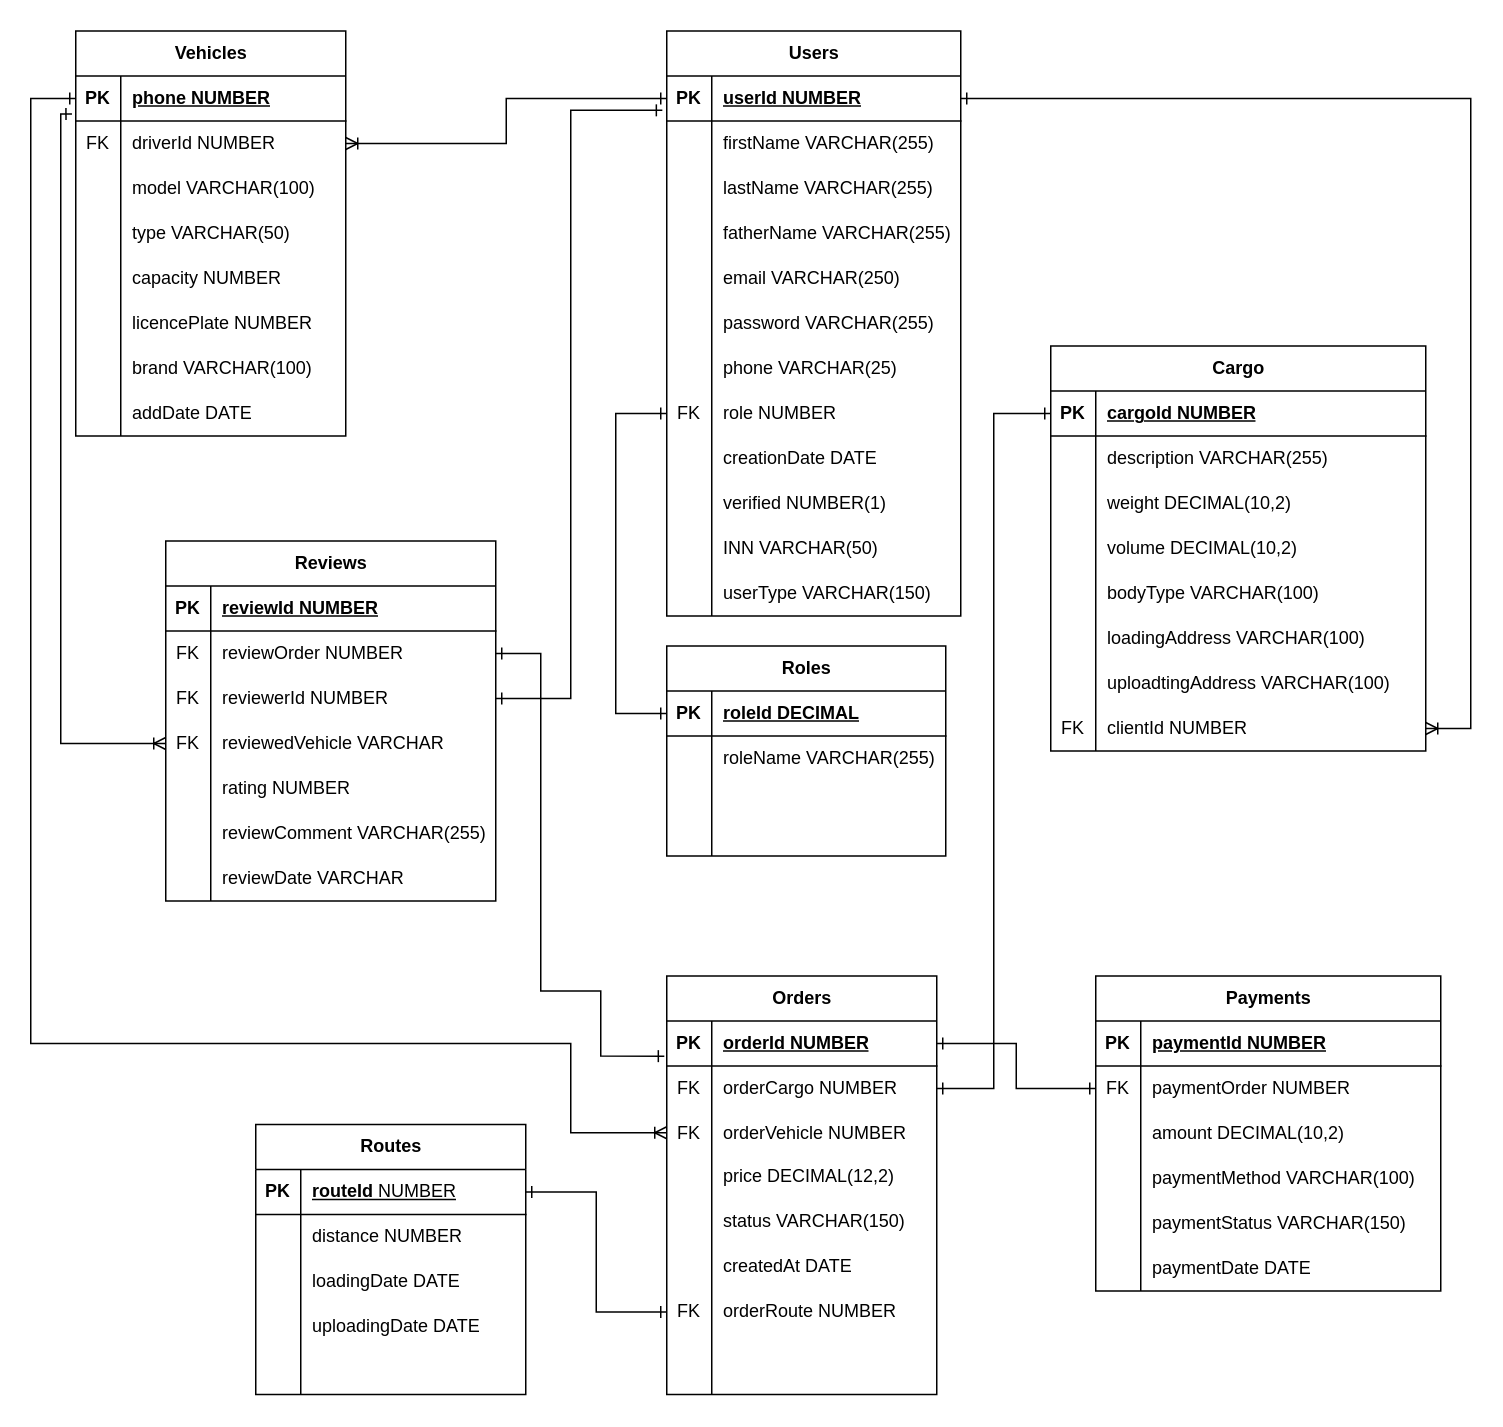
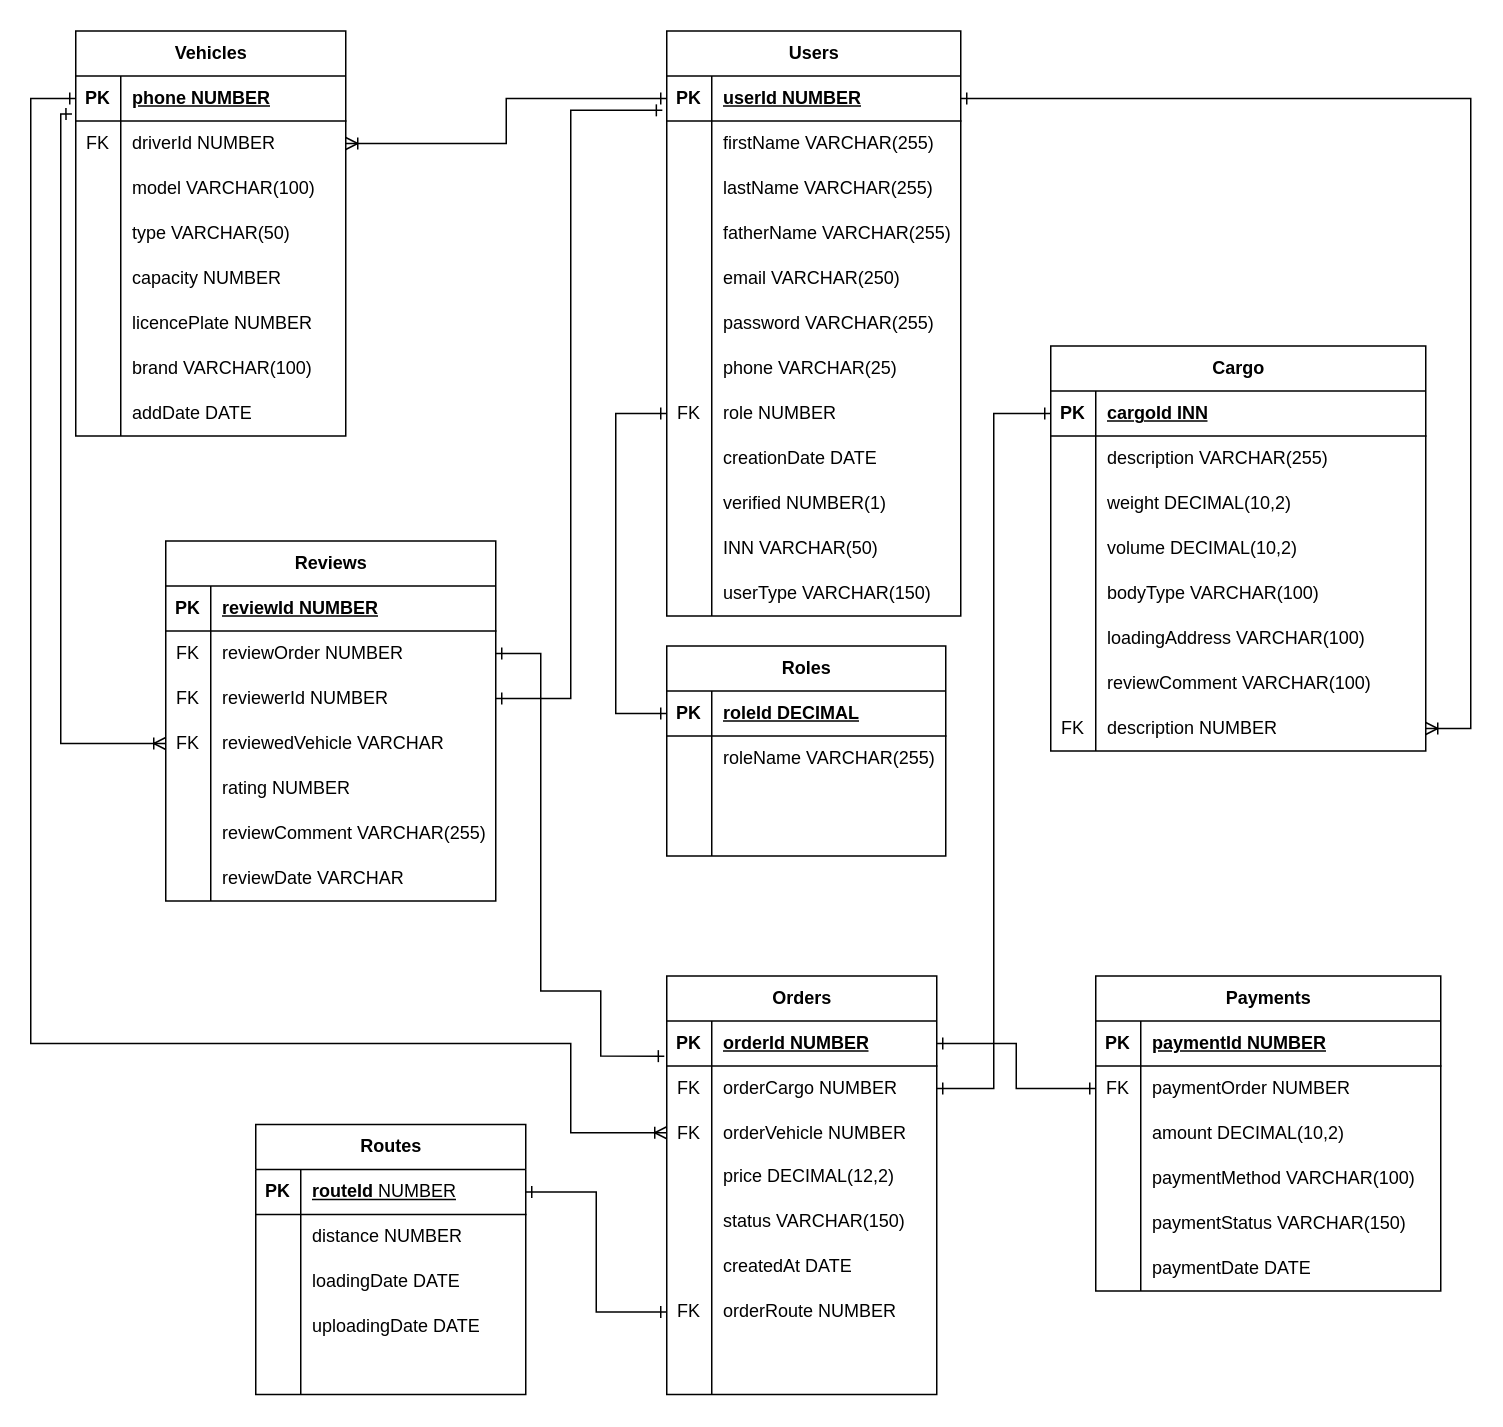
node "cargoId NUMBER": label "cargoId NUMBER" -> "cargoId INN"
node "uploadtingAddress VARCHAR(100)": label "uploadtingAddress VARCHAR(100)" -> "reviewComment VARCHAR(100)"
node "clientId NUMBER": label "clientId NUMBER" -> "description NUMBER"
